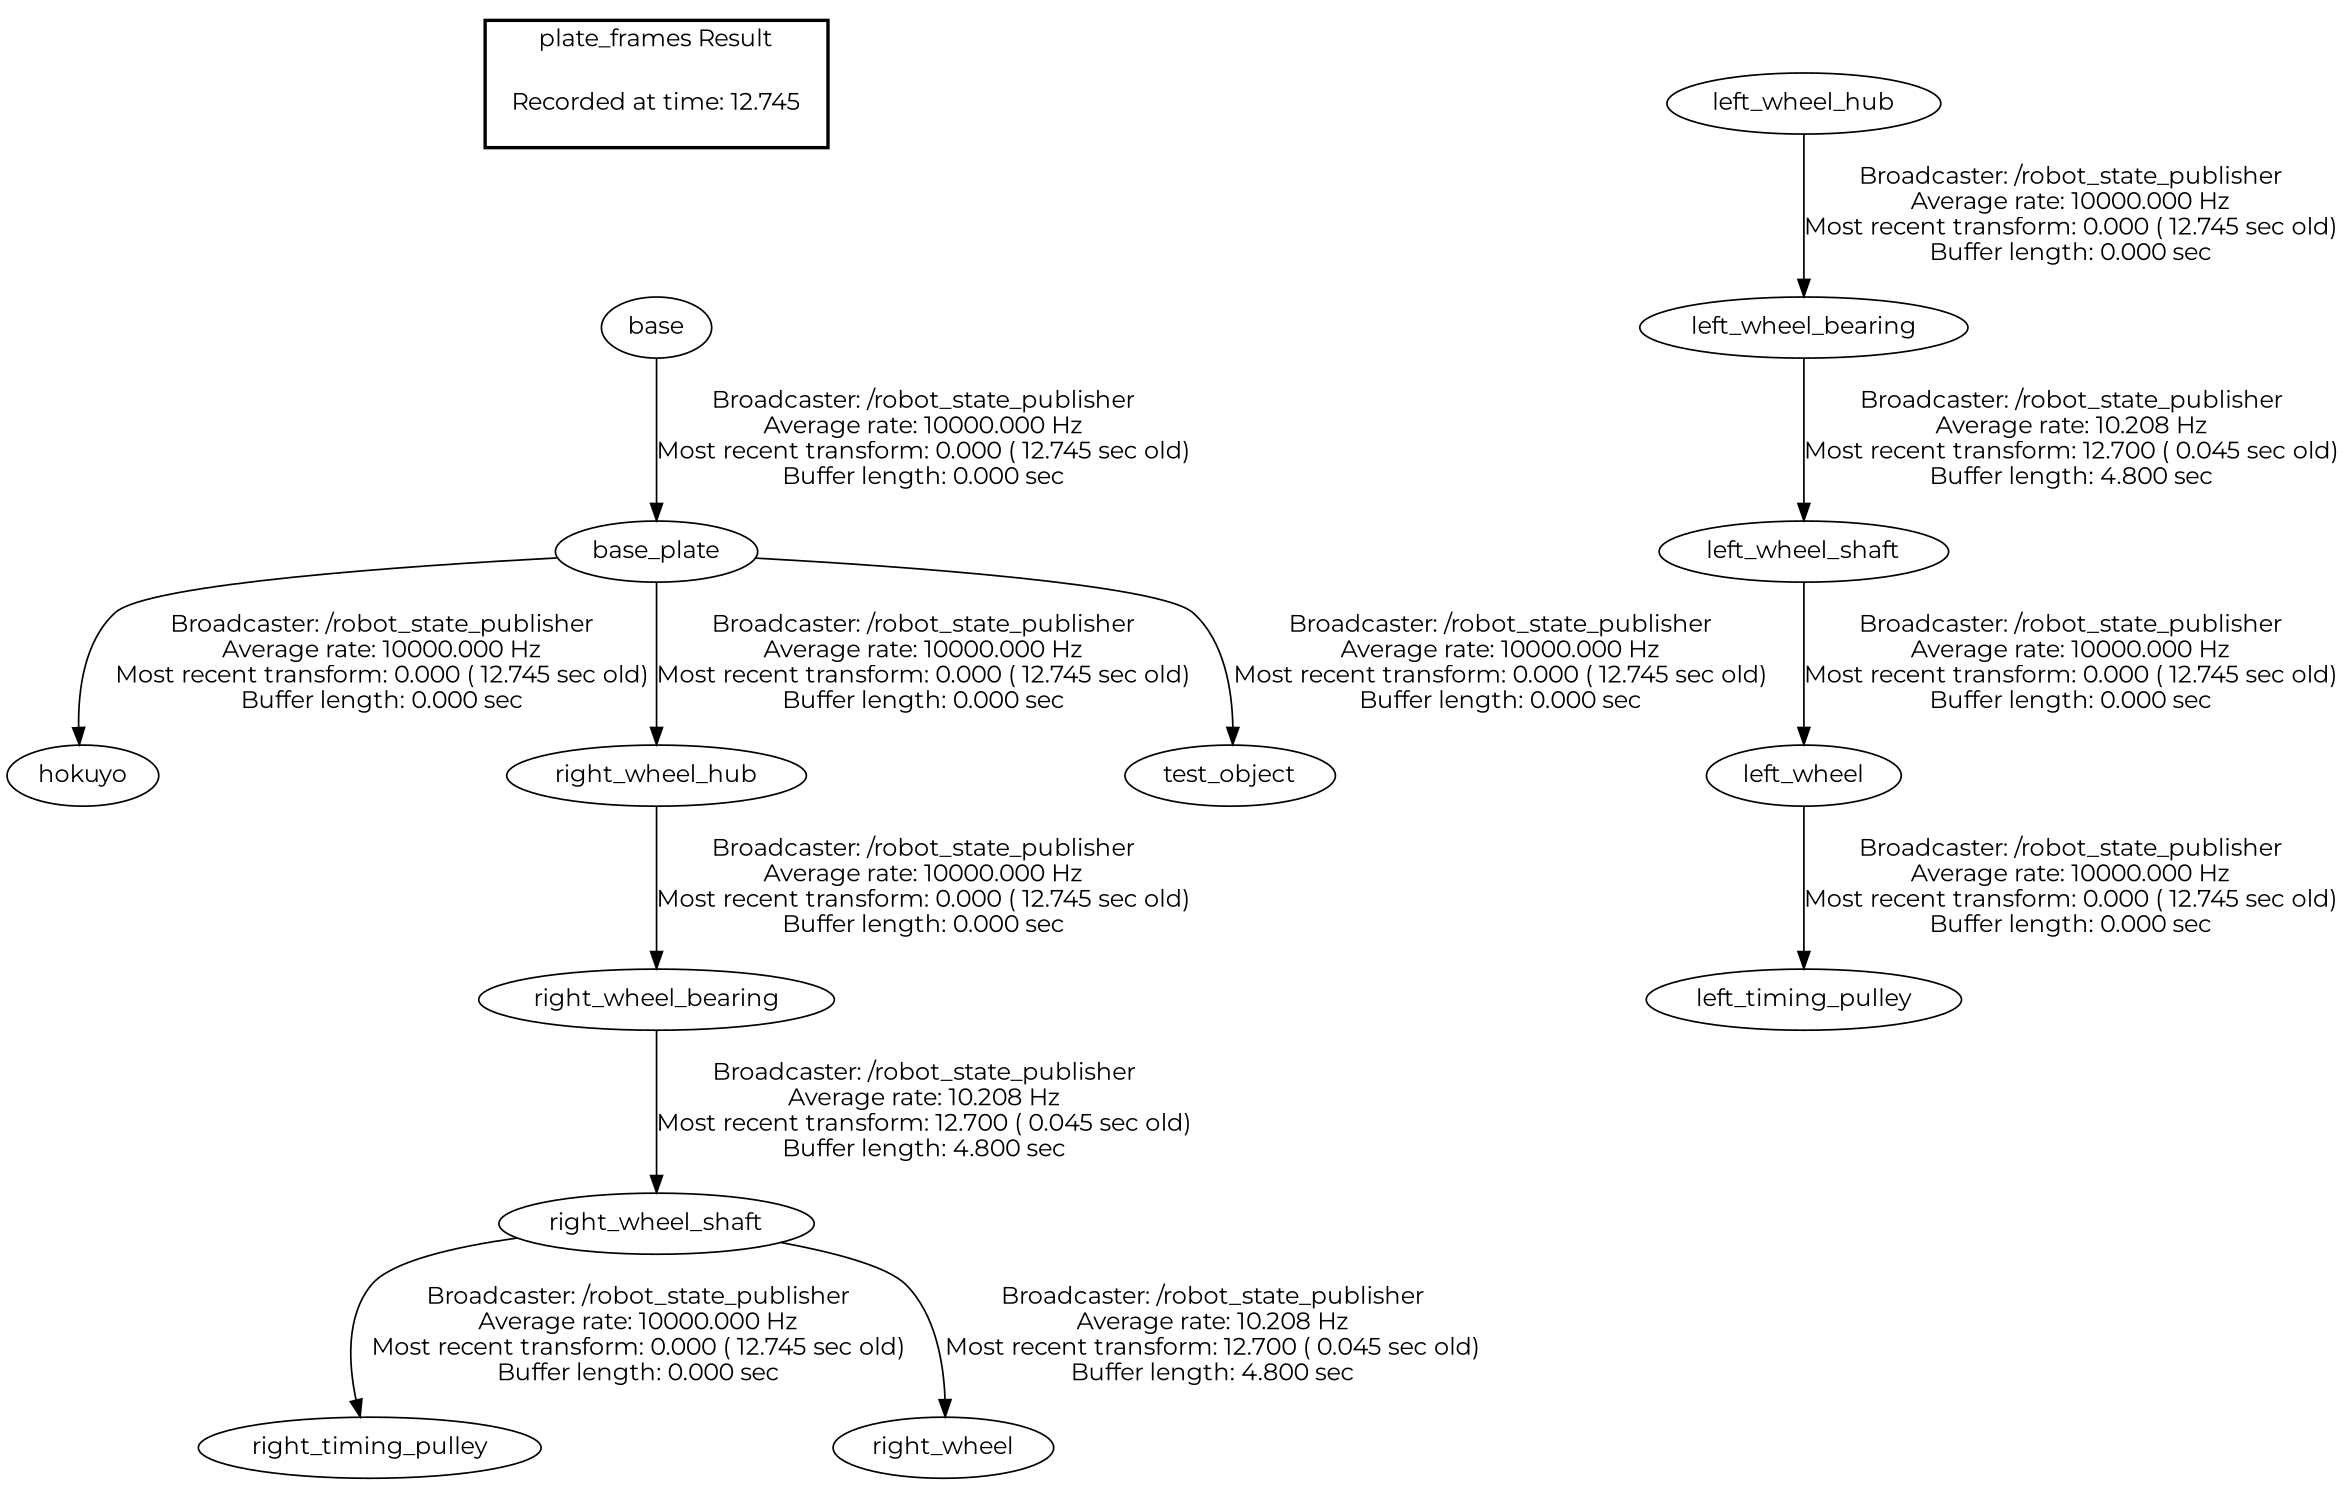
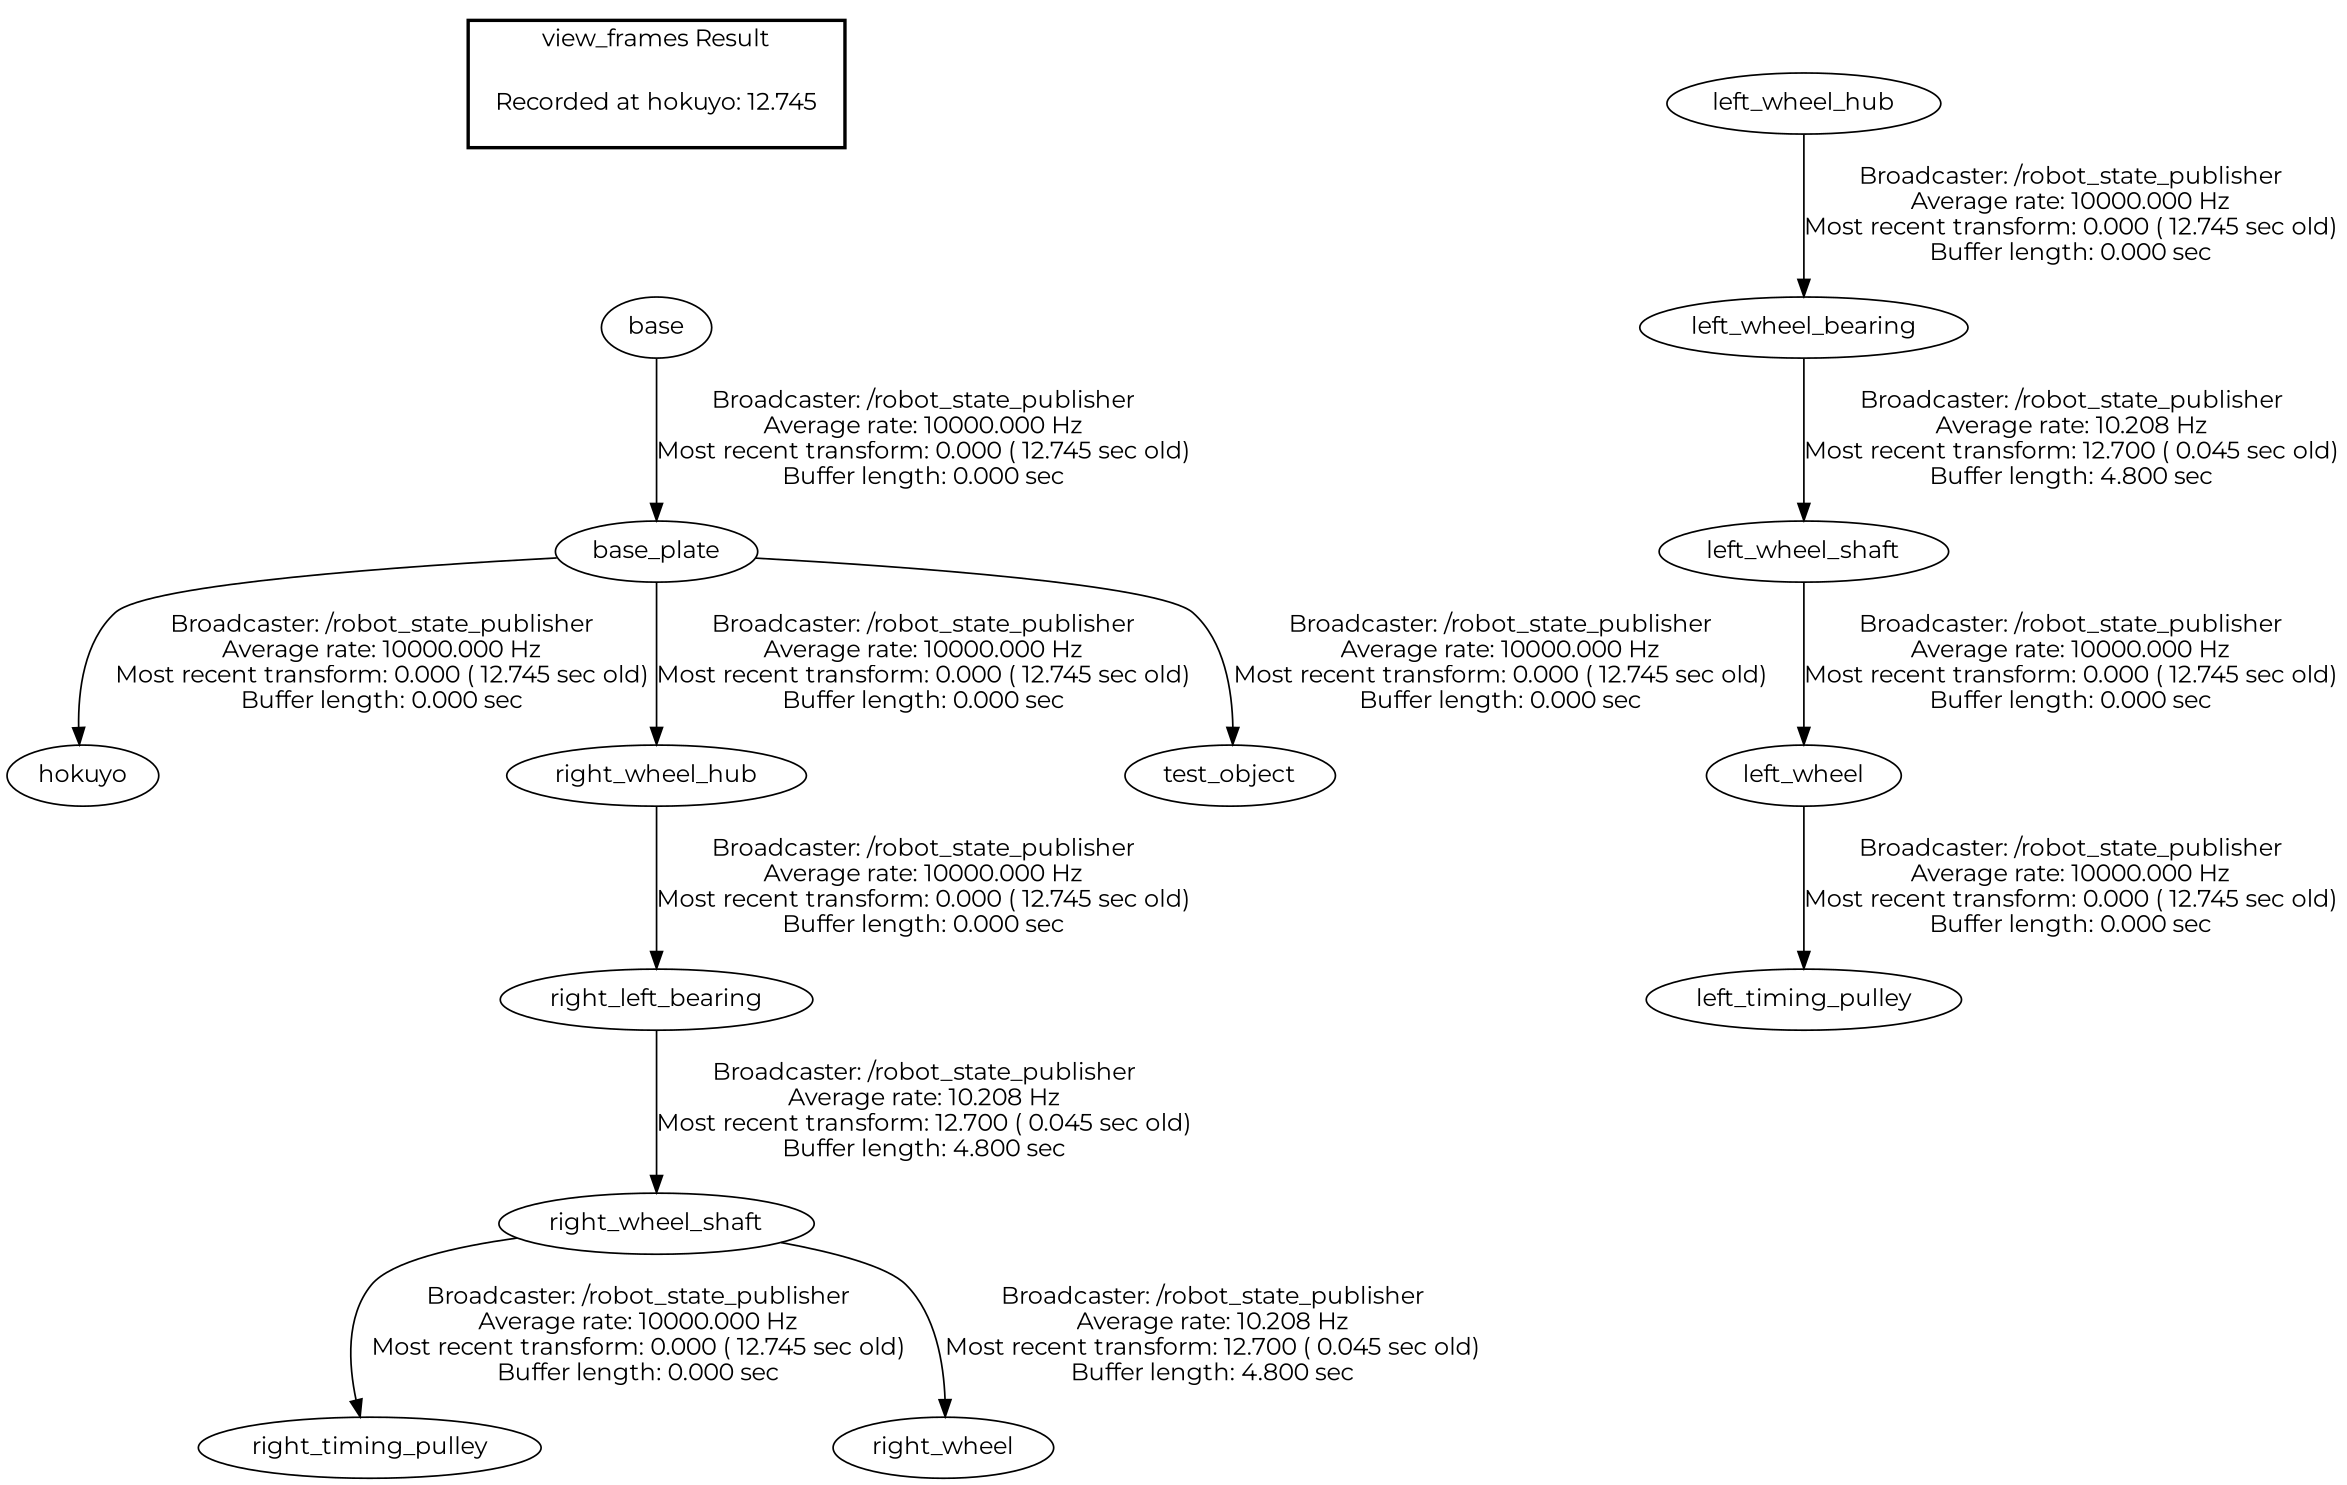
cluster "plate_frames Result": label "plate_frames Result" -> "view_frames Result"
node "Recorded at time: 12.745": label "Recorded at time: 12.745" -> "Recorded at hokuyo: 12.745"
node "right_wheel_bearing": label "right_wheel_bearing" -> "right_left_bearing"
